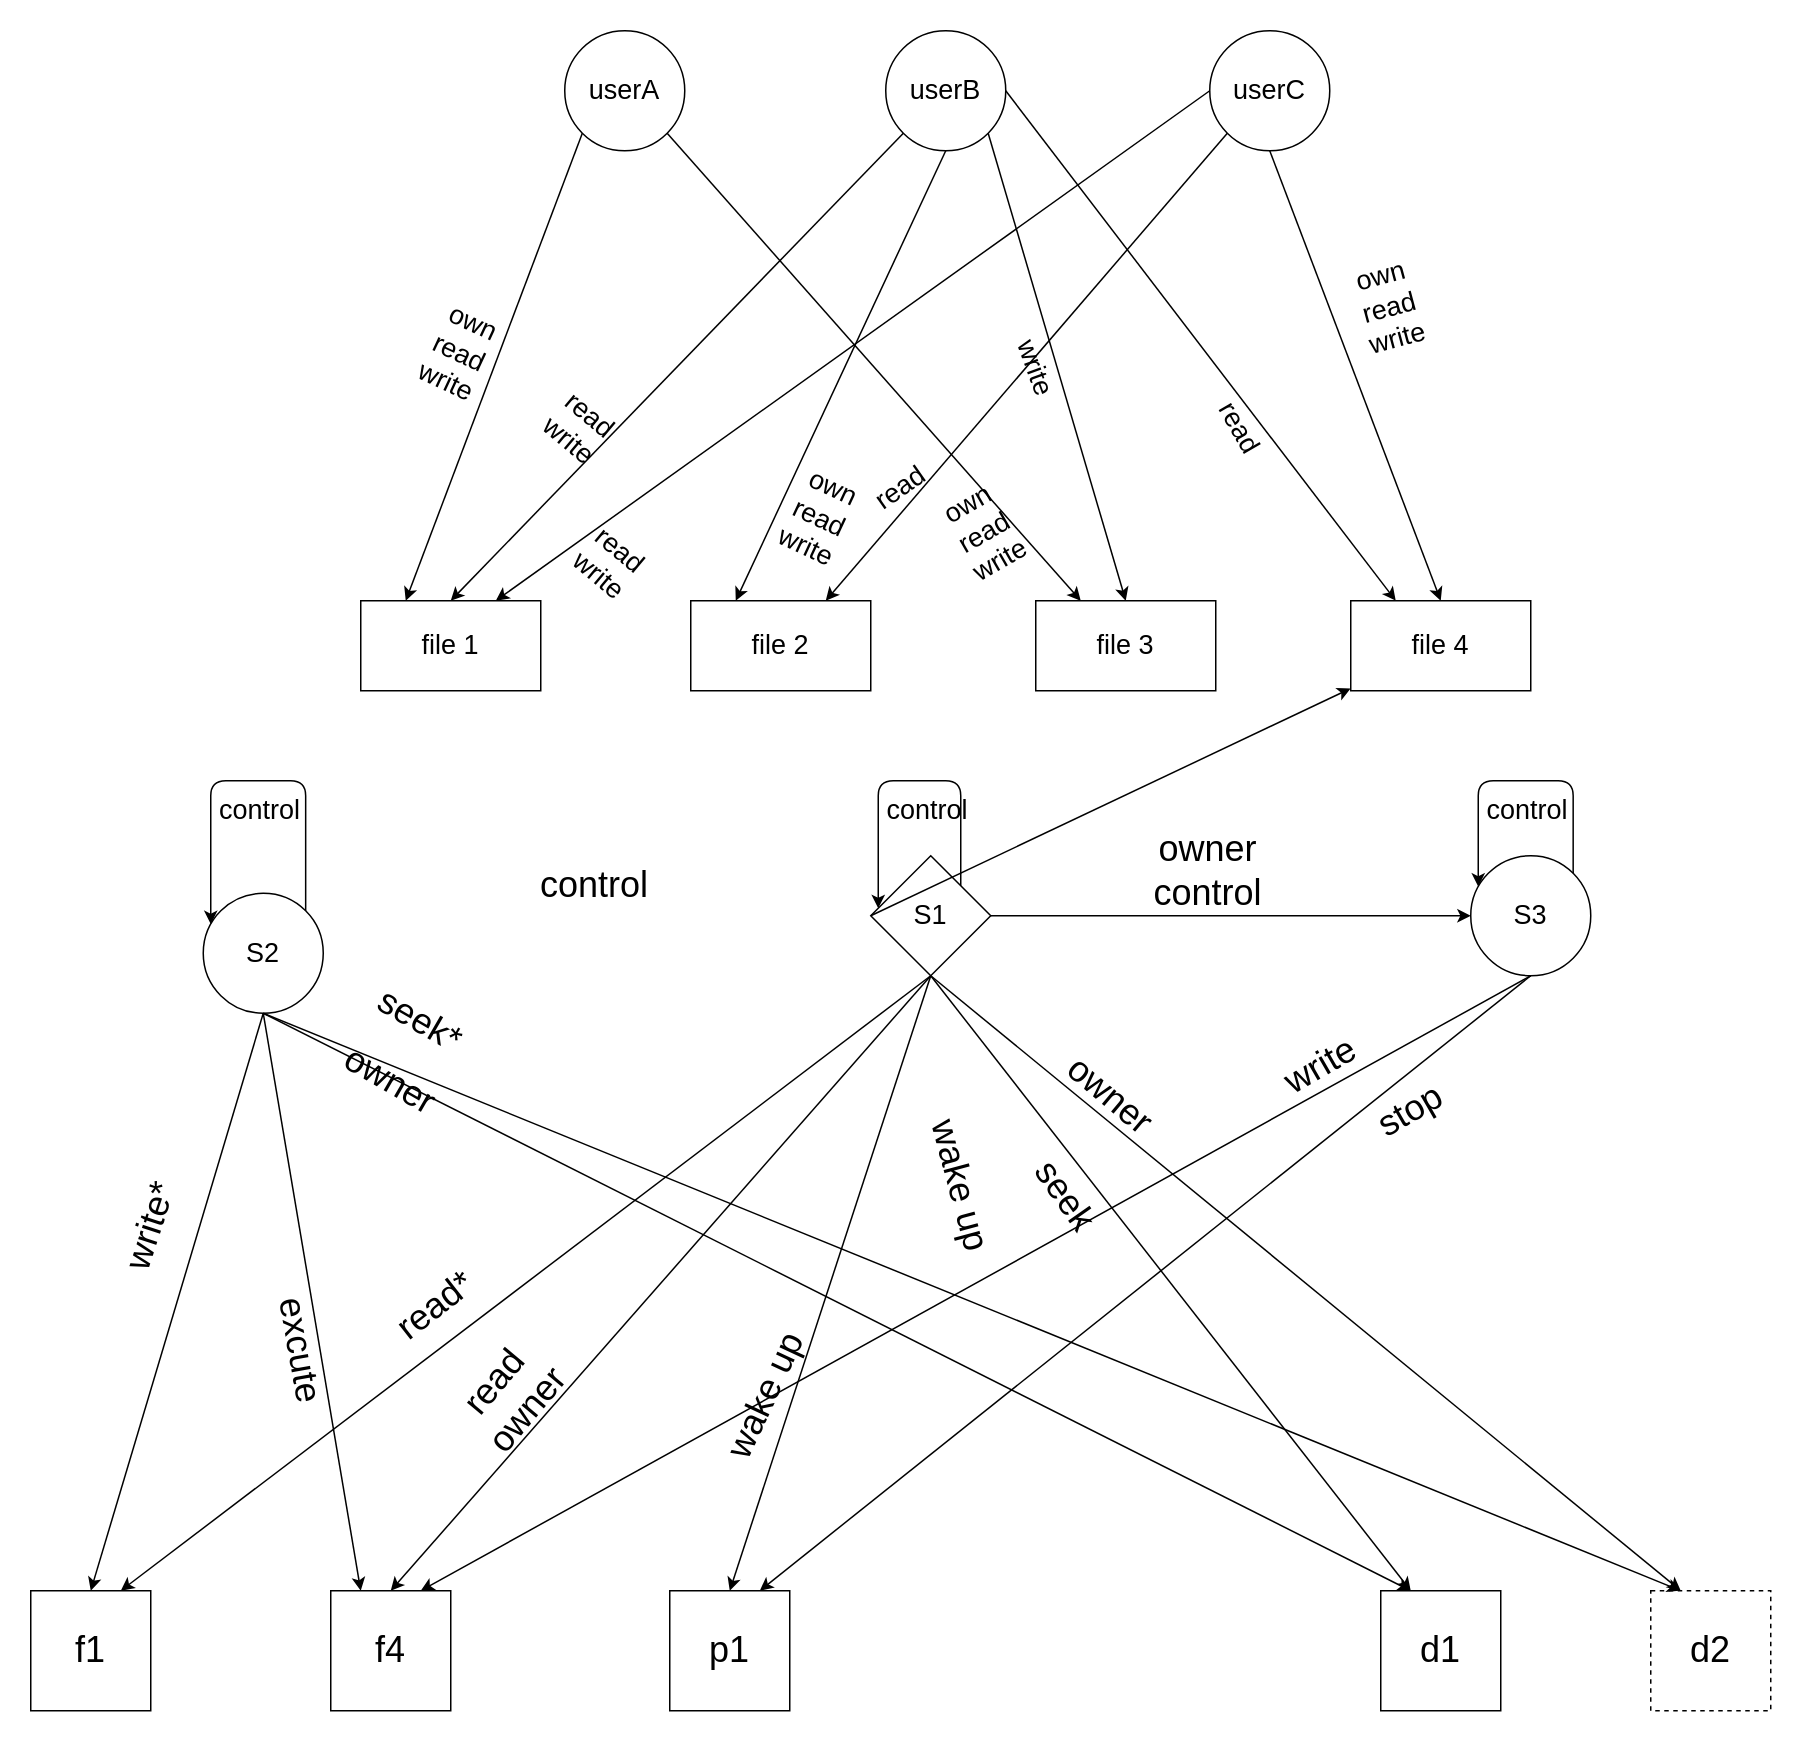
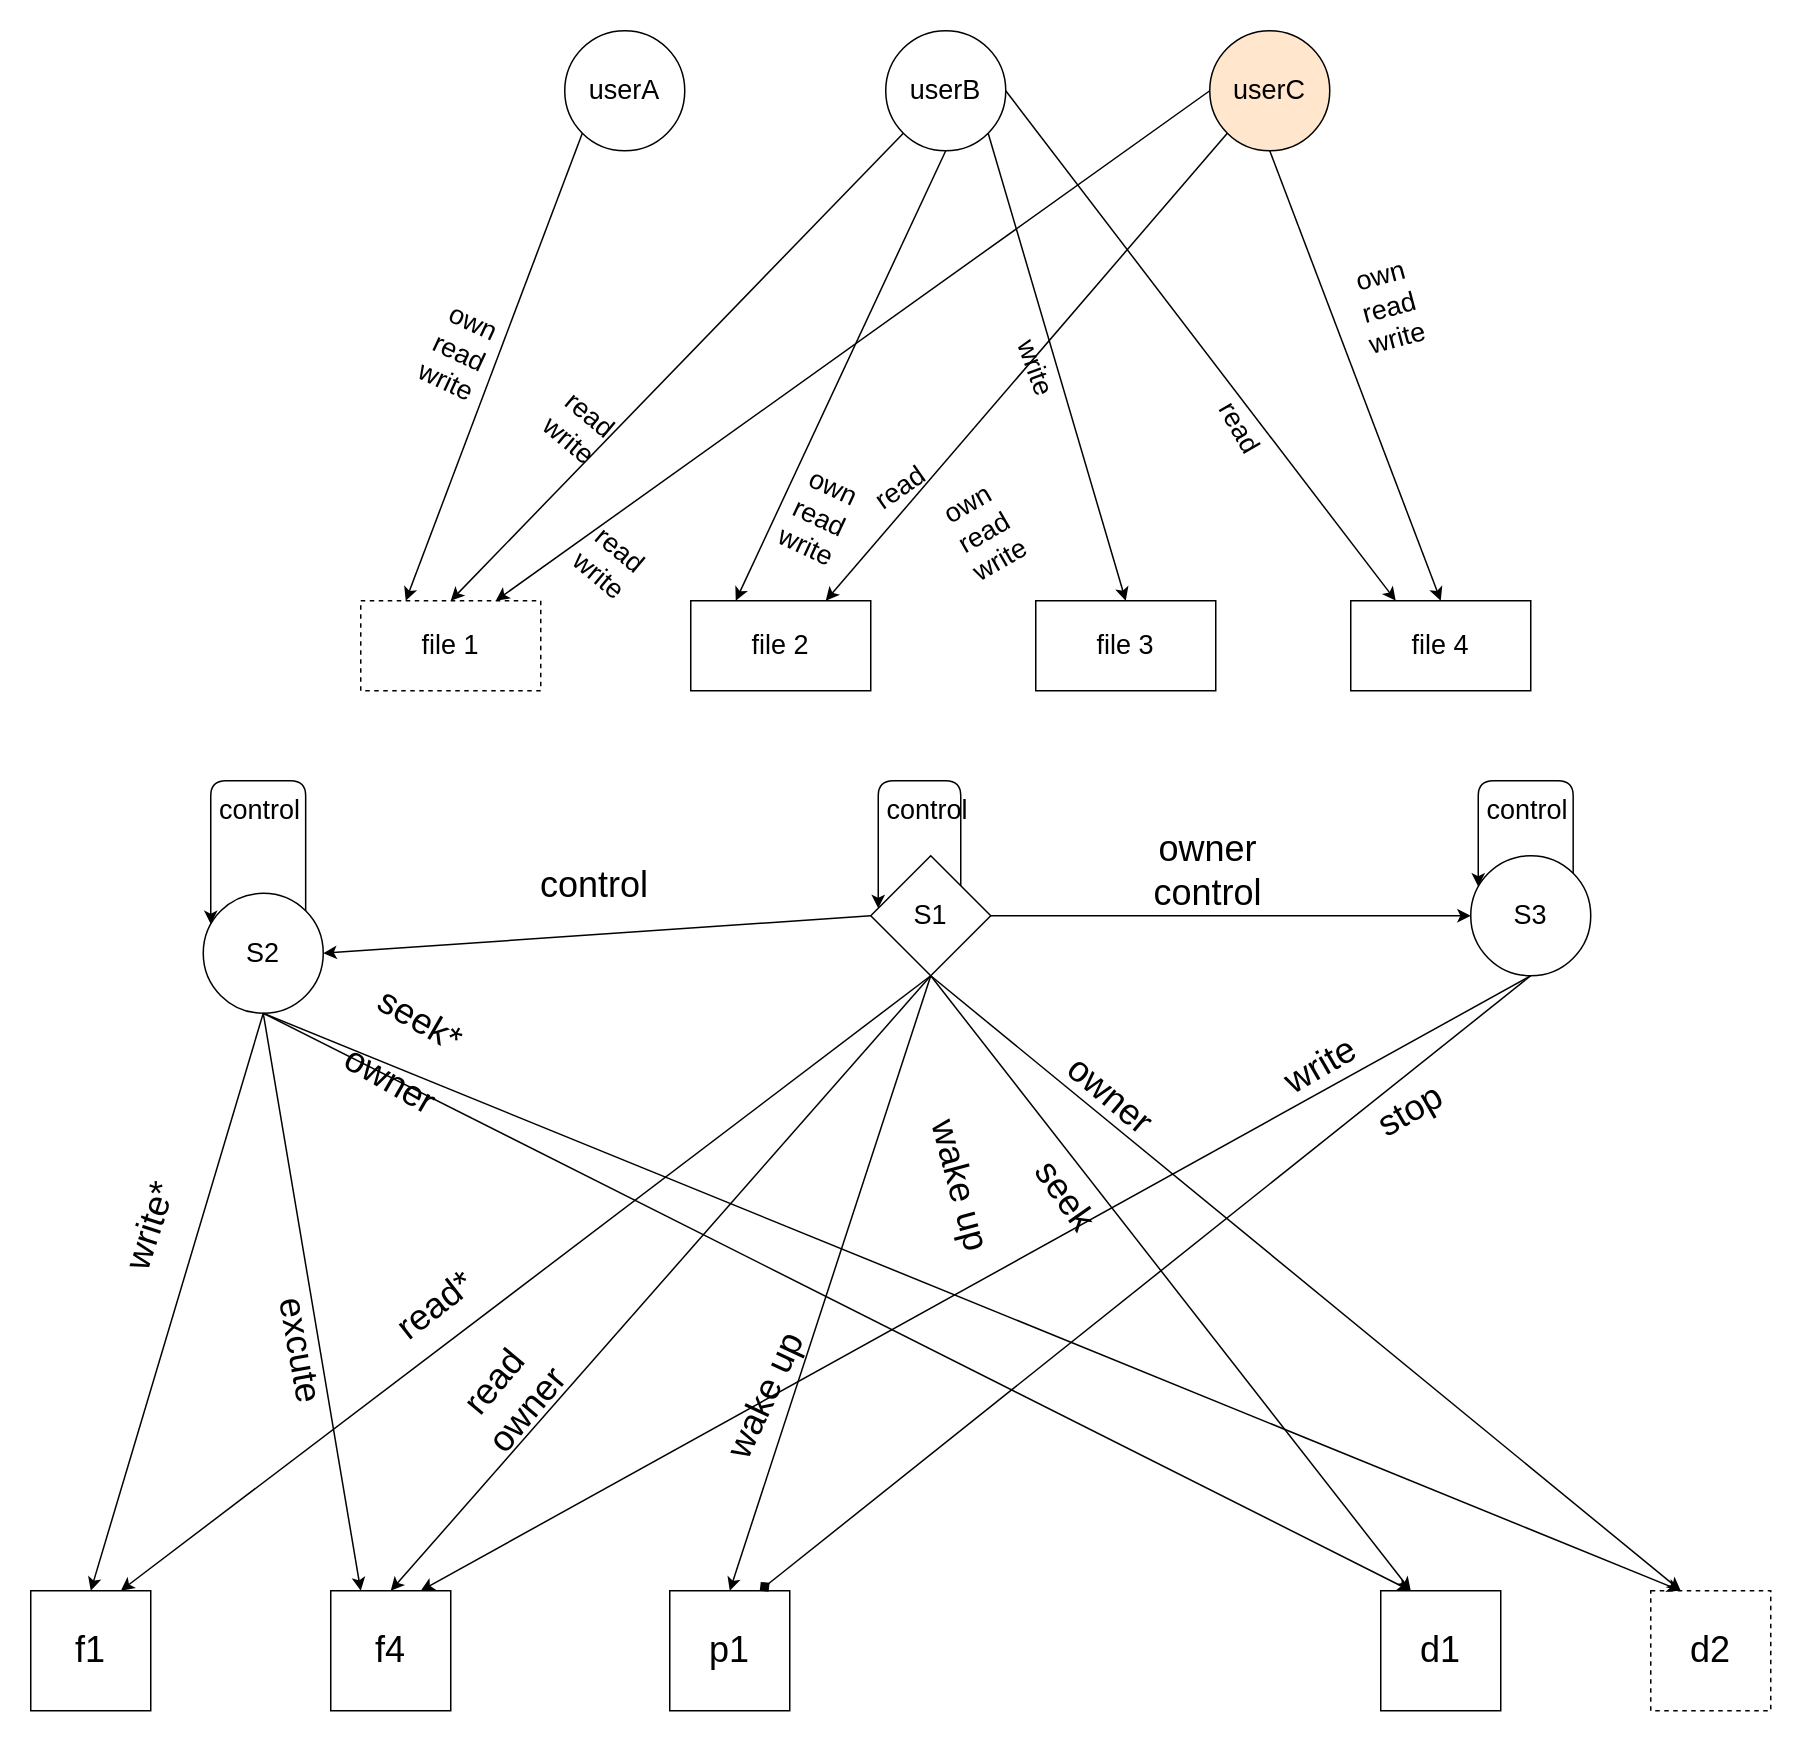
node "userC": fillcolor #ffffff -> #ffe6cc
edge "userA" -> "file 3": removed
node "file 1": style solid -> dashed
edge "S1" -> "file 4": now "S1" -> "S2"
edge "S3" -> "p1": arrowhead classic -> diamond
